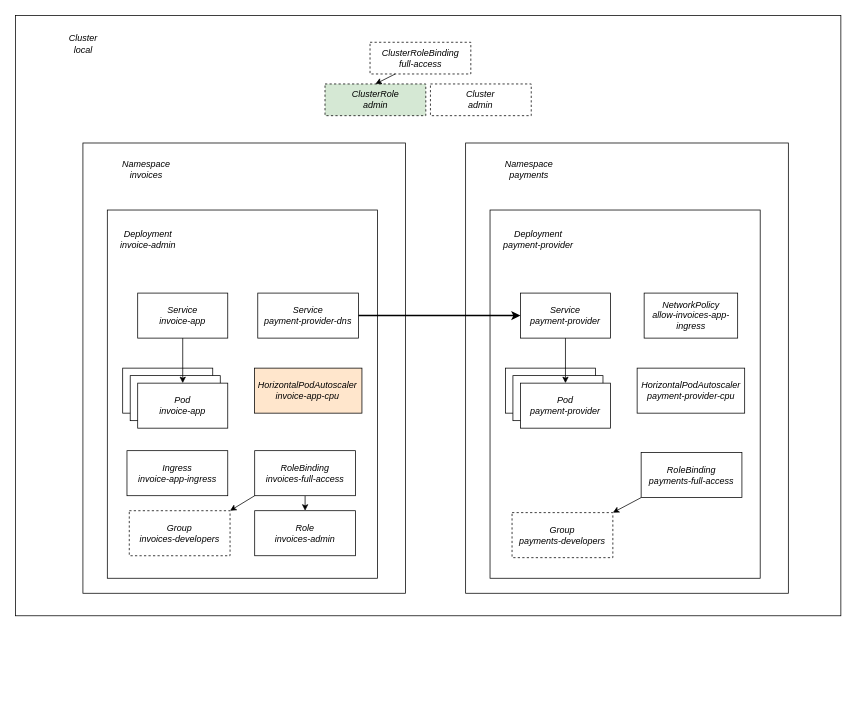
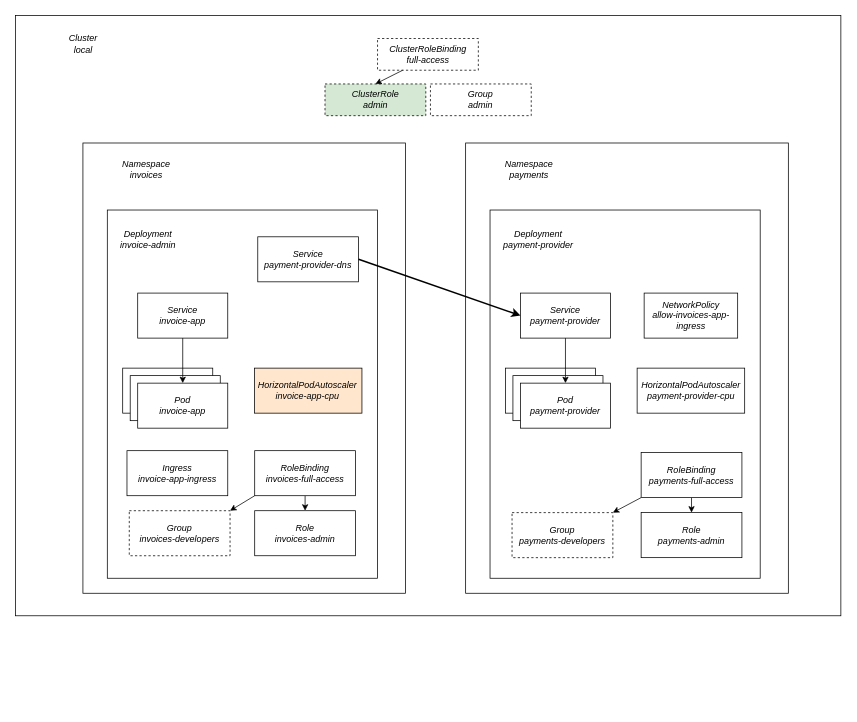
node "ClusterRoleBinding full-access": moved (420, 58) -> (428, 54)
node "Cluster admin": label "Cluster admin" -> "Group admin"
node "Service payment-provider-dns": moved (308, 315) -> (308, 259)
edge "RoleBinding payments-full-access" -> "Role payments-admin": added
node "Role payments-admin": added
